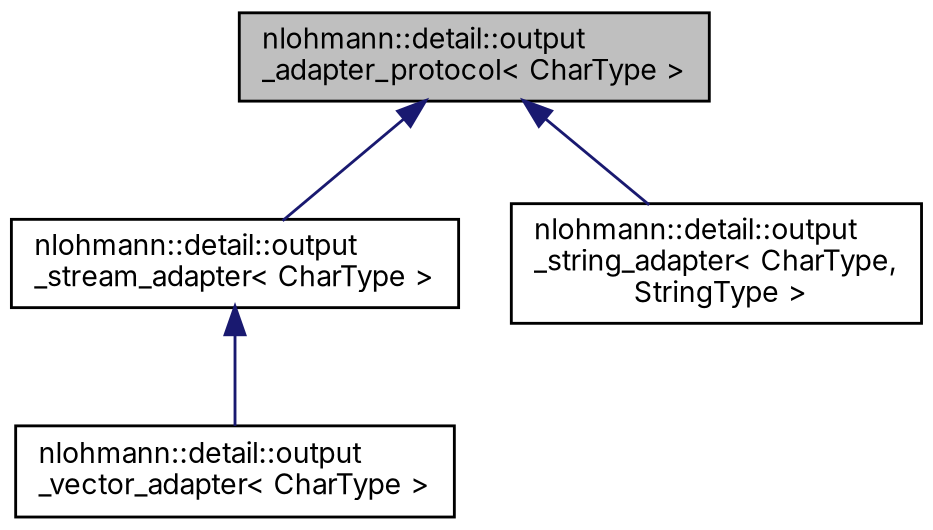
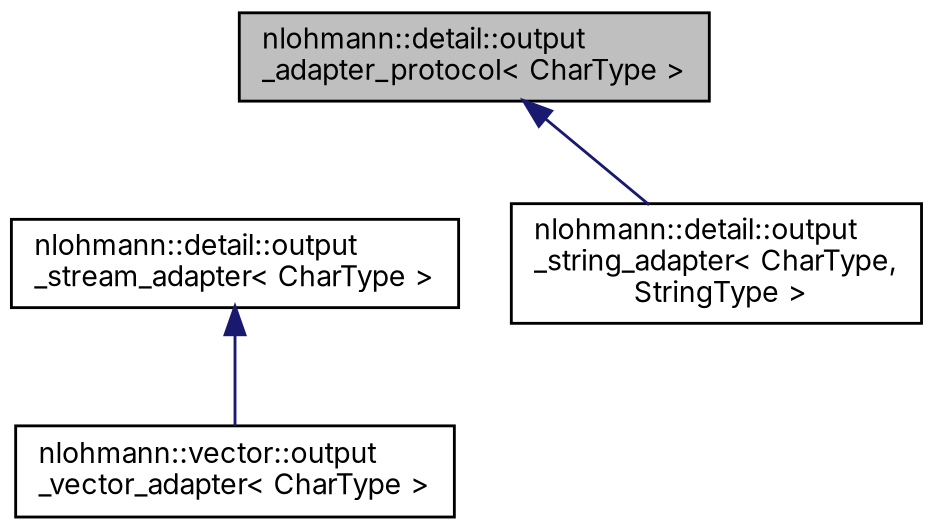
edge "nlohmann::detail::output _stream_adapter< CharType >" -> "nlohmann::detail::output _adapter_protocol< CharType >": removed
node "nlohmann::detail::output _vector_adapter< CharType >": label "nlohmann::detail::output _vector_adapter< CharType >" -> "nlohmann::vector::output _vector_adapter< CharType >"
